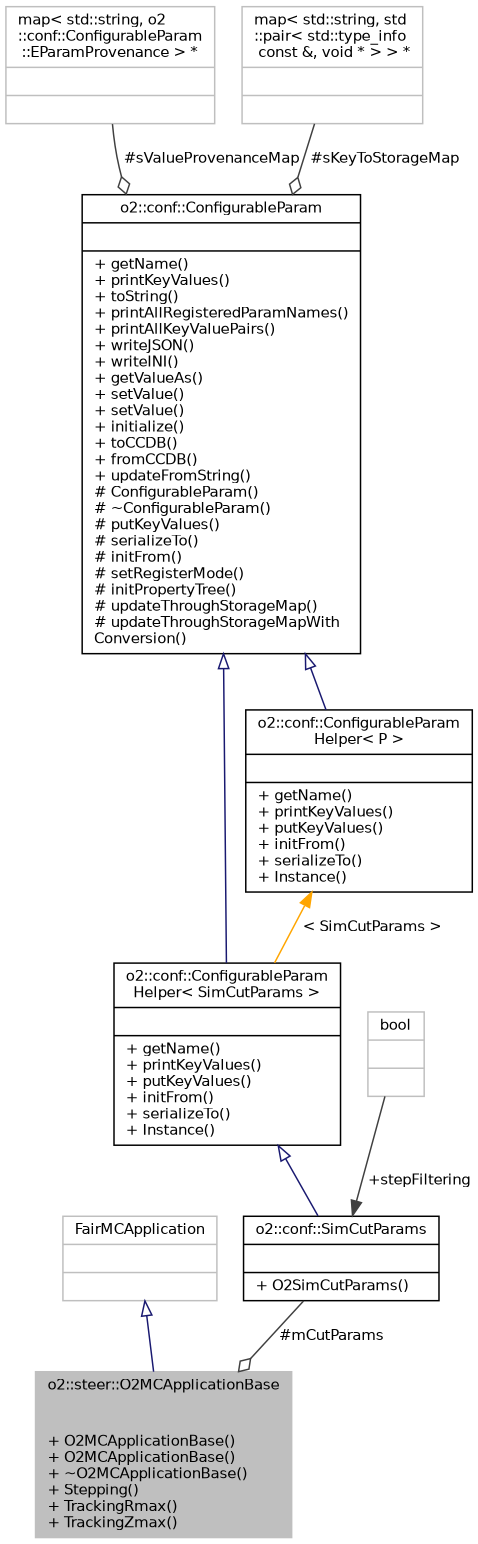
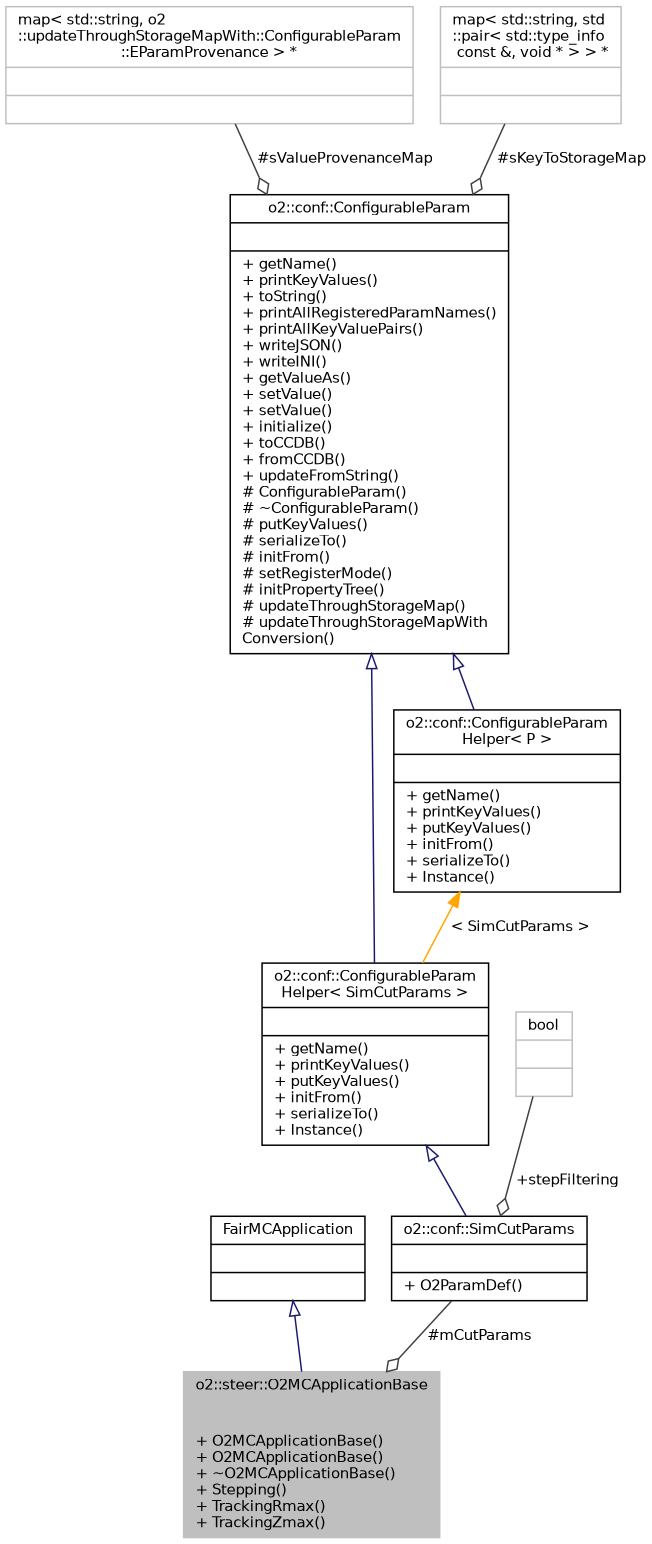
node "map< std::string, o2": text "::conf::ConfigurableParam" -> "::updateThroughStorageMapWith::ConfigurableParam"
edge "bool" -> "o2::conf::SimCutParams": arrowhead normal -> odiamond
node "FairMCApplication": color grey75 -> black
node "o2::conf::SimCutParams": text "+ O2SimCutParams()" -> "+ O2ParamDef()"
